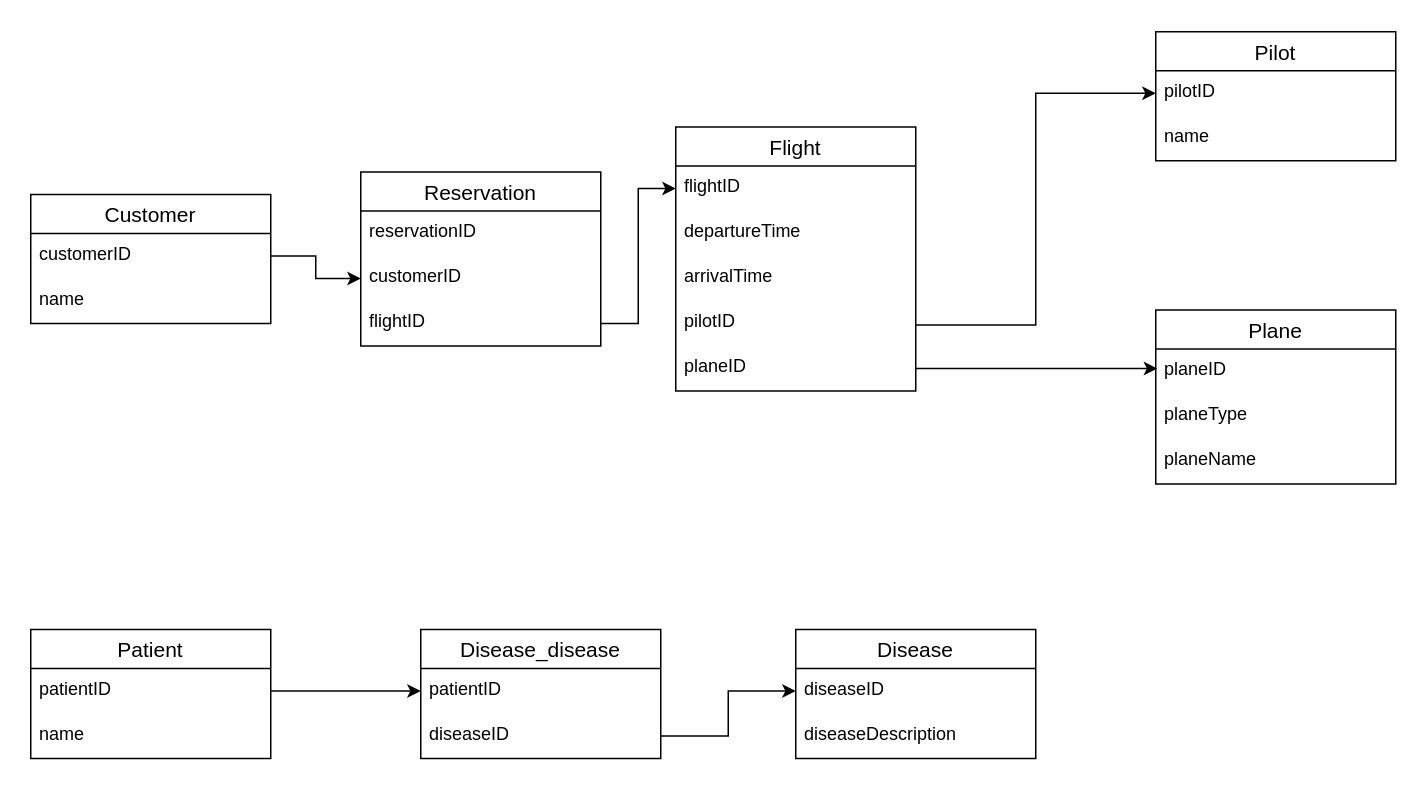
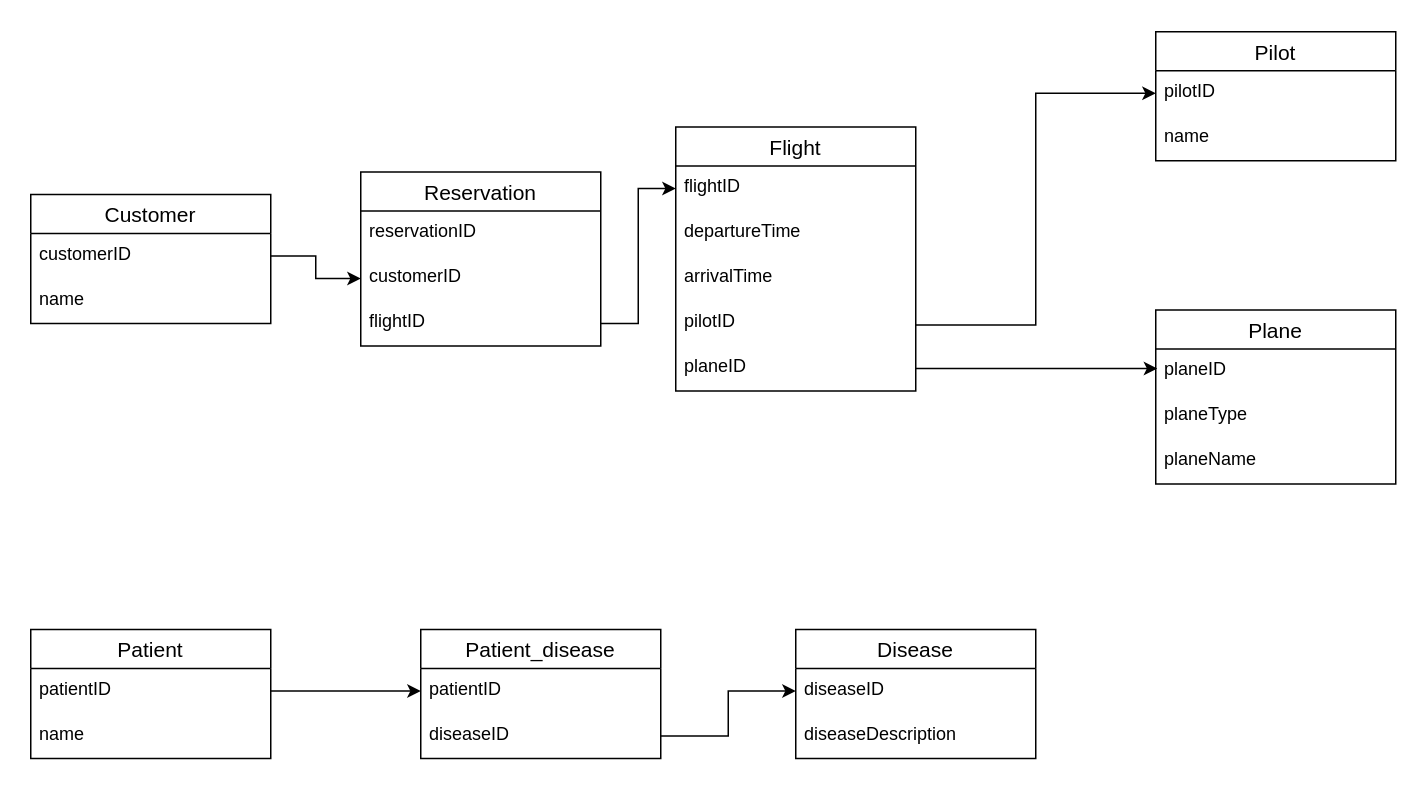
node "Disease_disease": label "Disease_disease" -> "Patient_disease"
